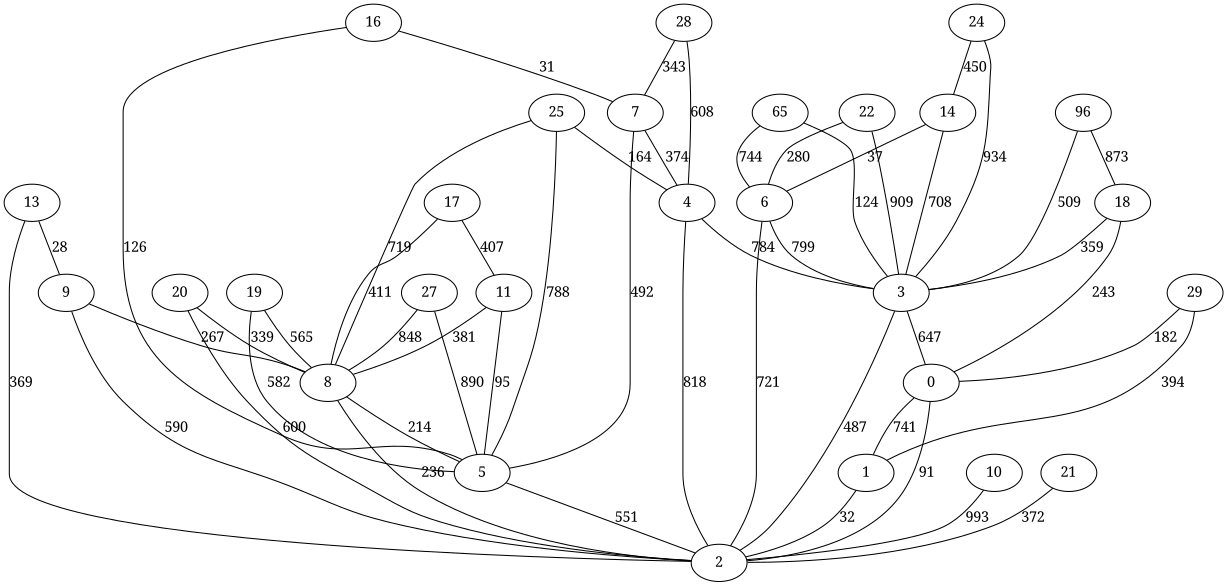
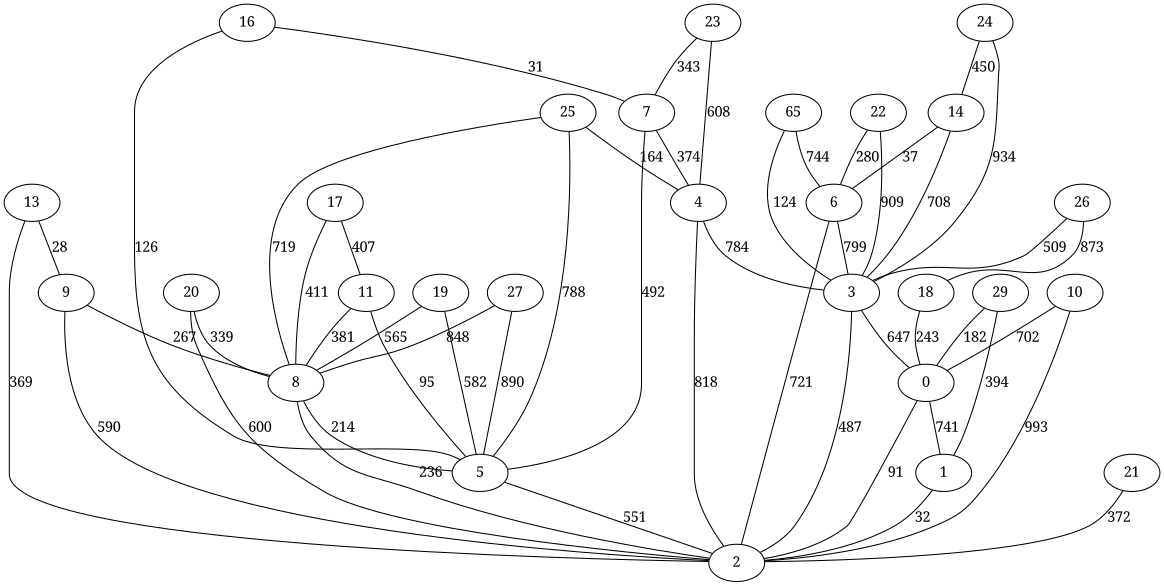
node "28": label "28" -> "23"
node "96": label "96" -> "26"
edge "18" -- "3": removed, label "359"
edge "10" -- "0": added, label "702"
